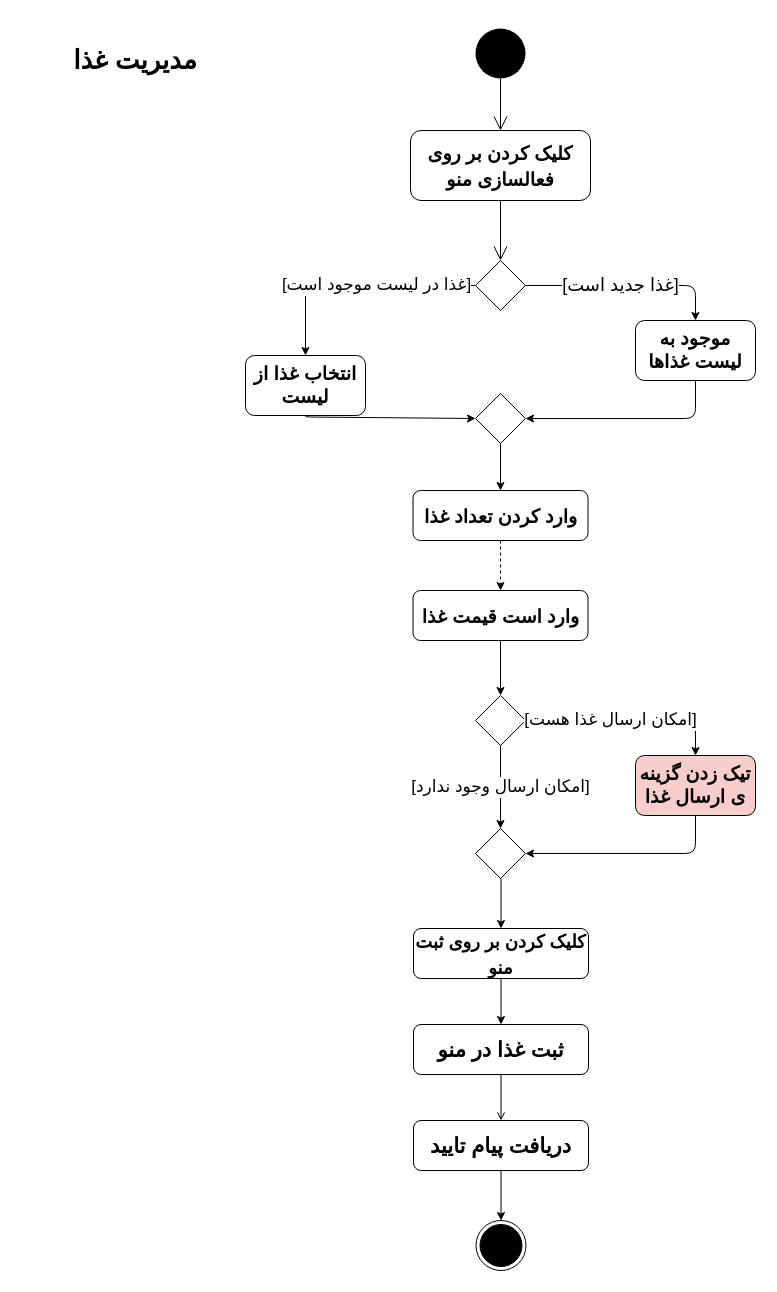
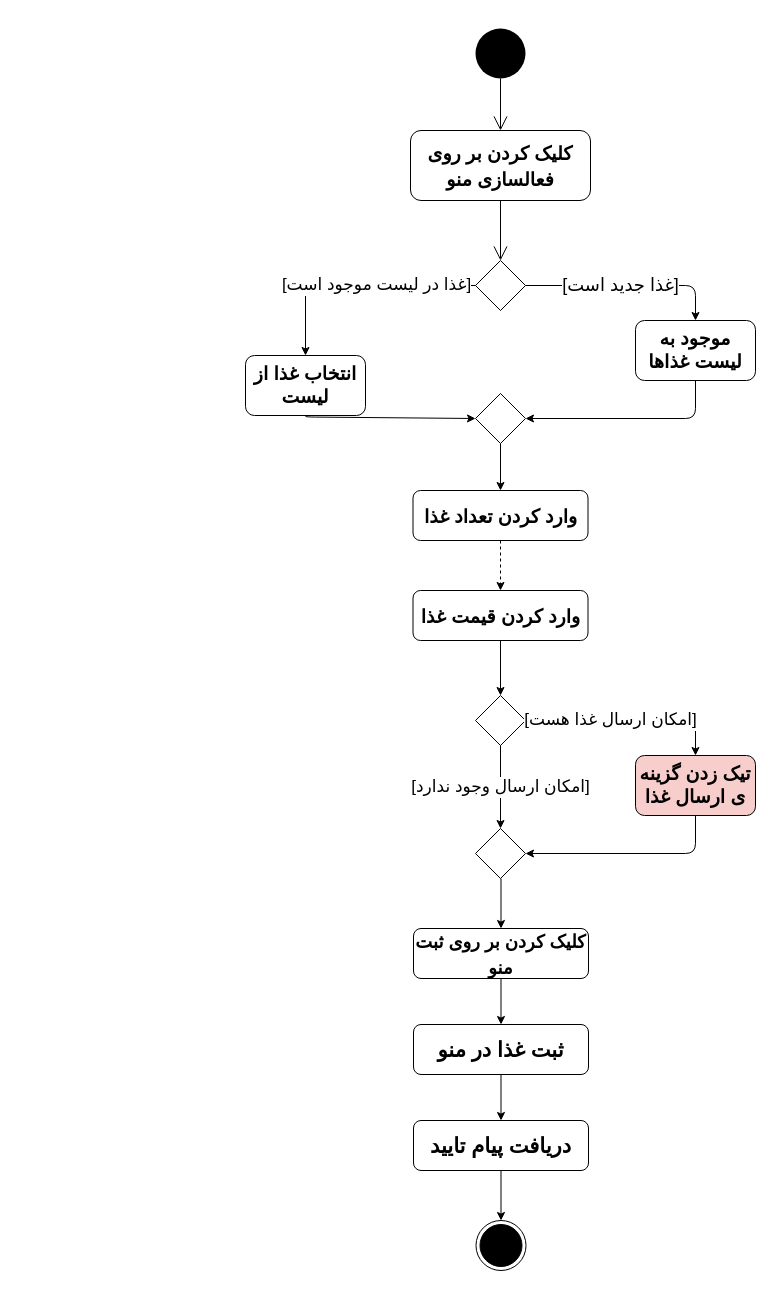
node "مدیریت غذا": removed
node "وارد است قیمت غذا": label "وارد است قیمت غذا" -> "وارد کردن قیمت غذا"
edge "ثبت غذا در منو" -> "دریافت پیام تایید": arrowhead open -> classic
